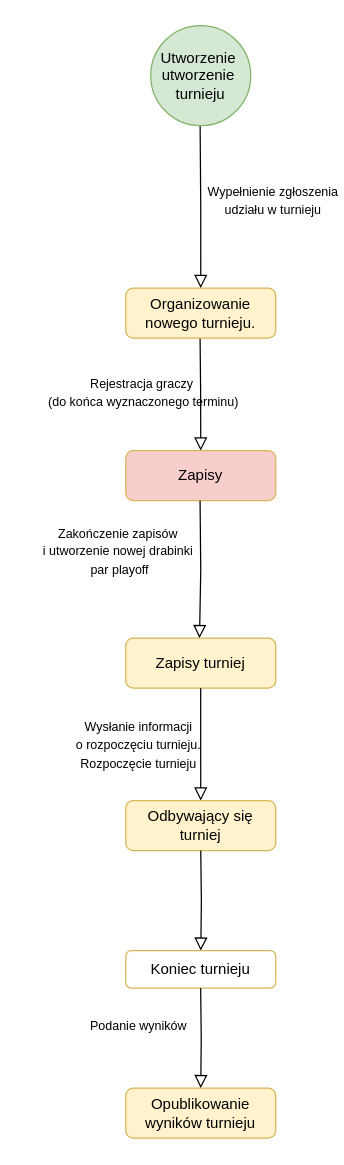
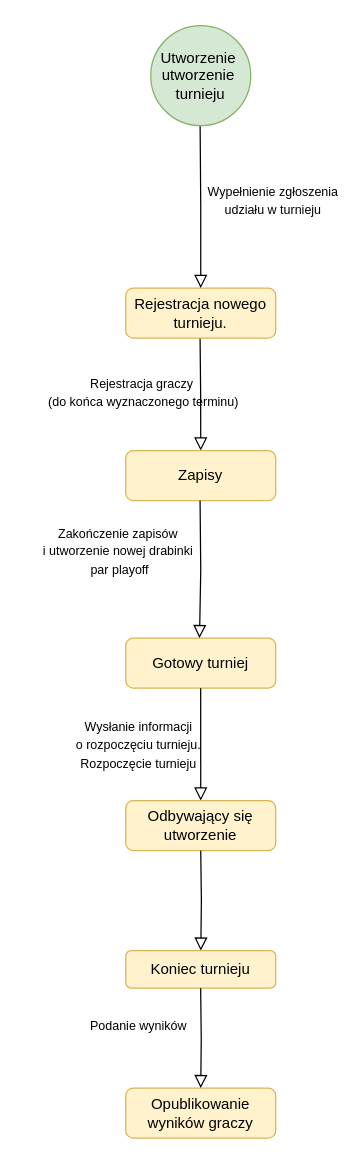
node "Organizowanie nowego turnieju.": label "Organizowanie nowego turnieju." -> "Rejestracja nowego turnieju."
node "Zapisy": fillcolor #f8cecc -> #fff2cc
node "Zapisy turniej": label "Zapisy turniej" -> "Gotowy turniej"
node "Odbywający się turniej": label "Odbywający się turniej" -> "Odbywający się utworzenie"
node "Koniec turnieju": fillcolor #ffffff -> #fff2cc
node "Opublikowanie wyników turnieju": label "Opublikowanie wyników turnieju" -> "Opublikowanie wyników graczy"
